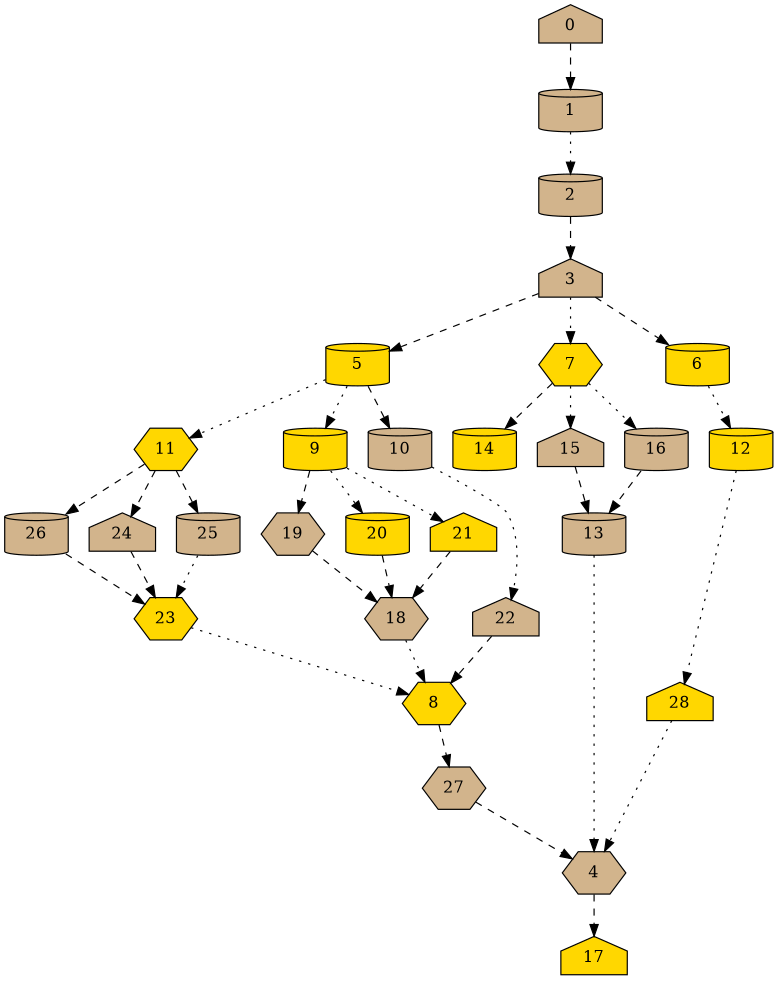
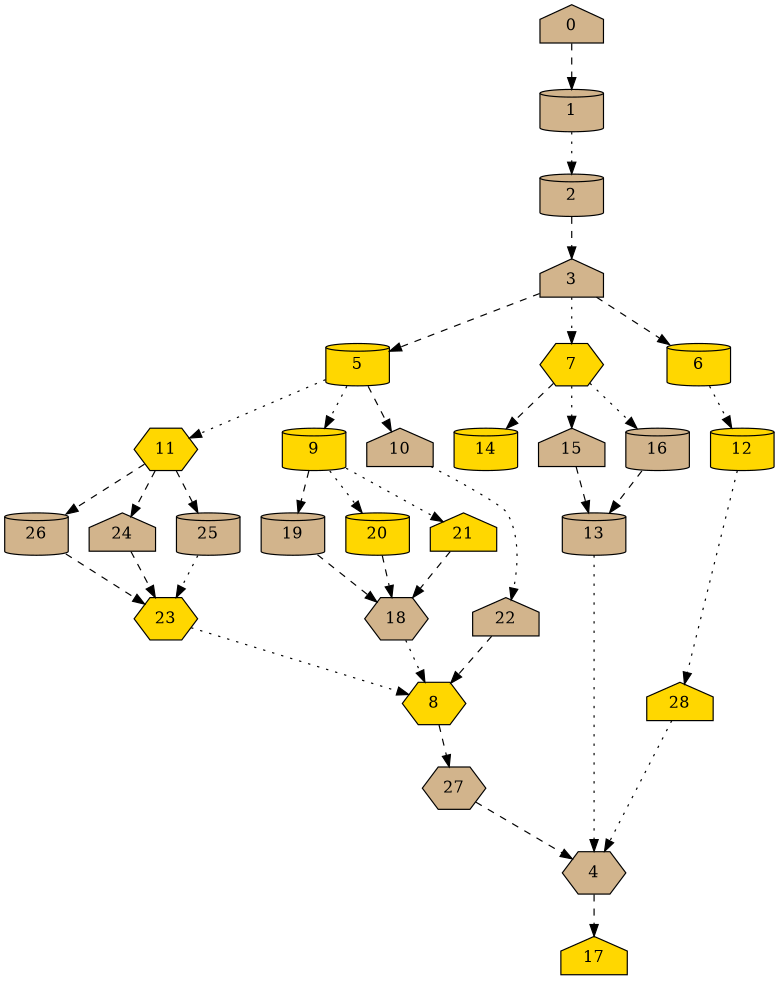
node "10": shape cylinder -> house
node "19": shape hexagon -> cylinder
